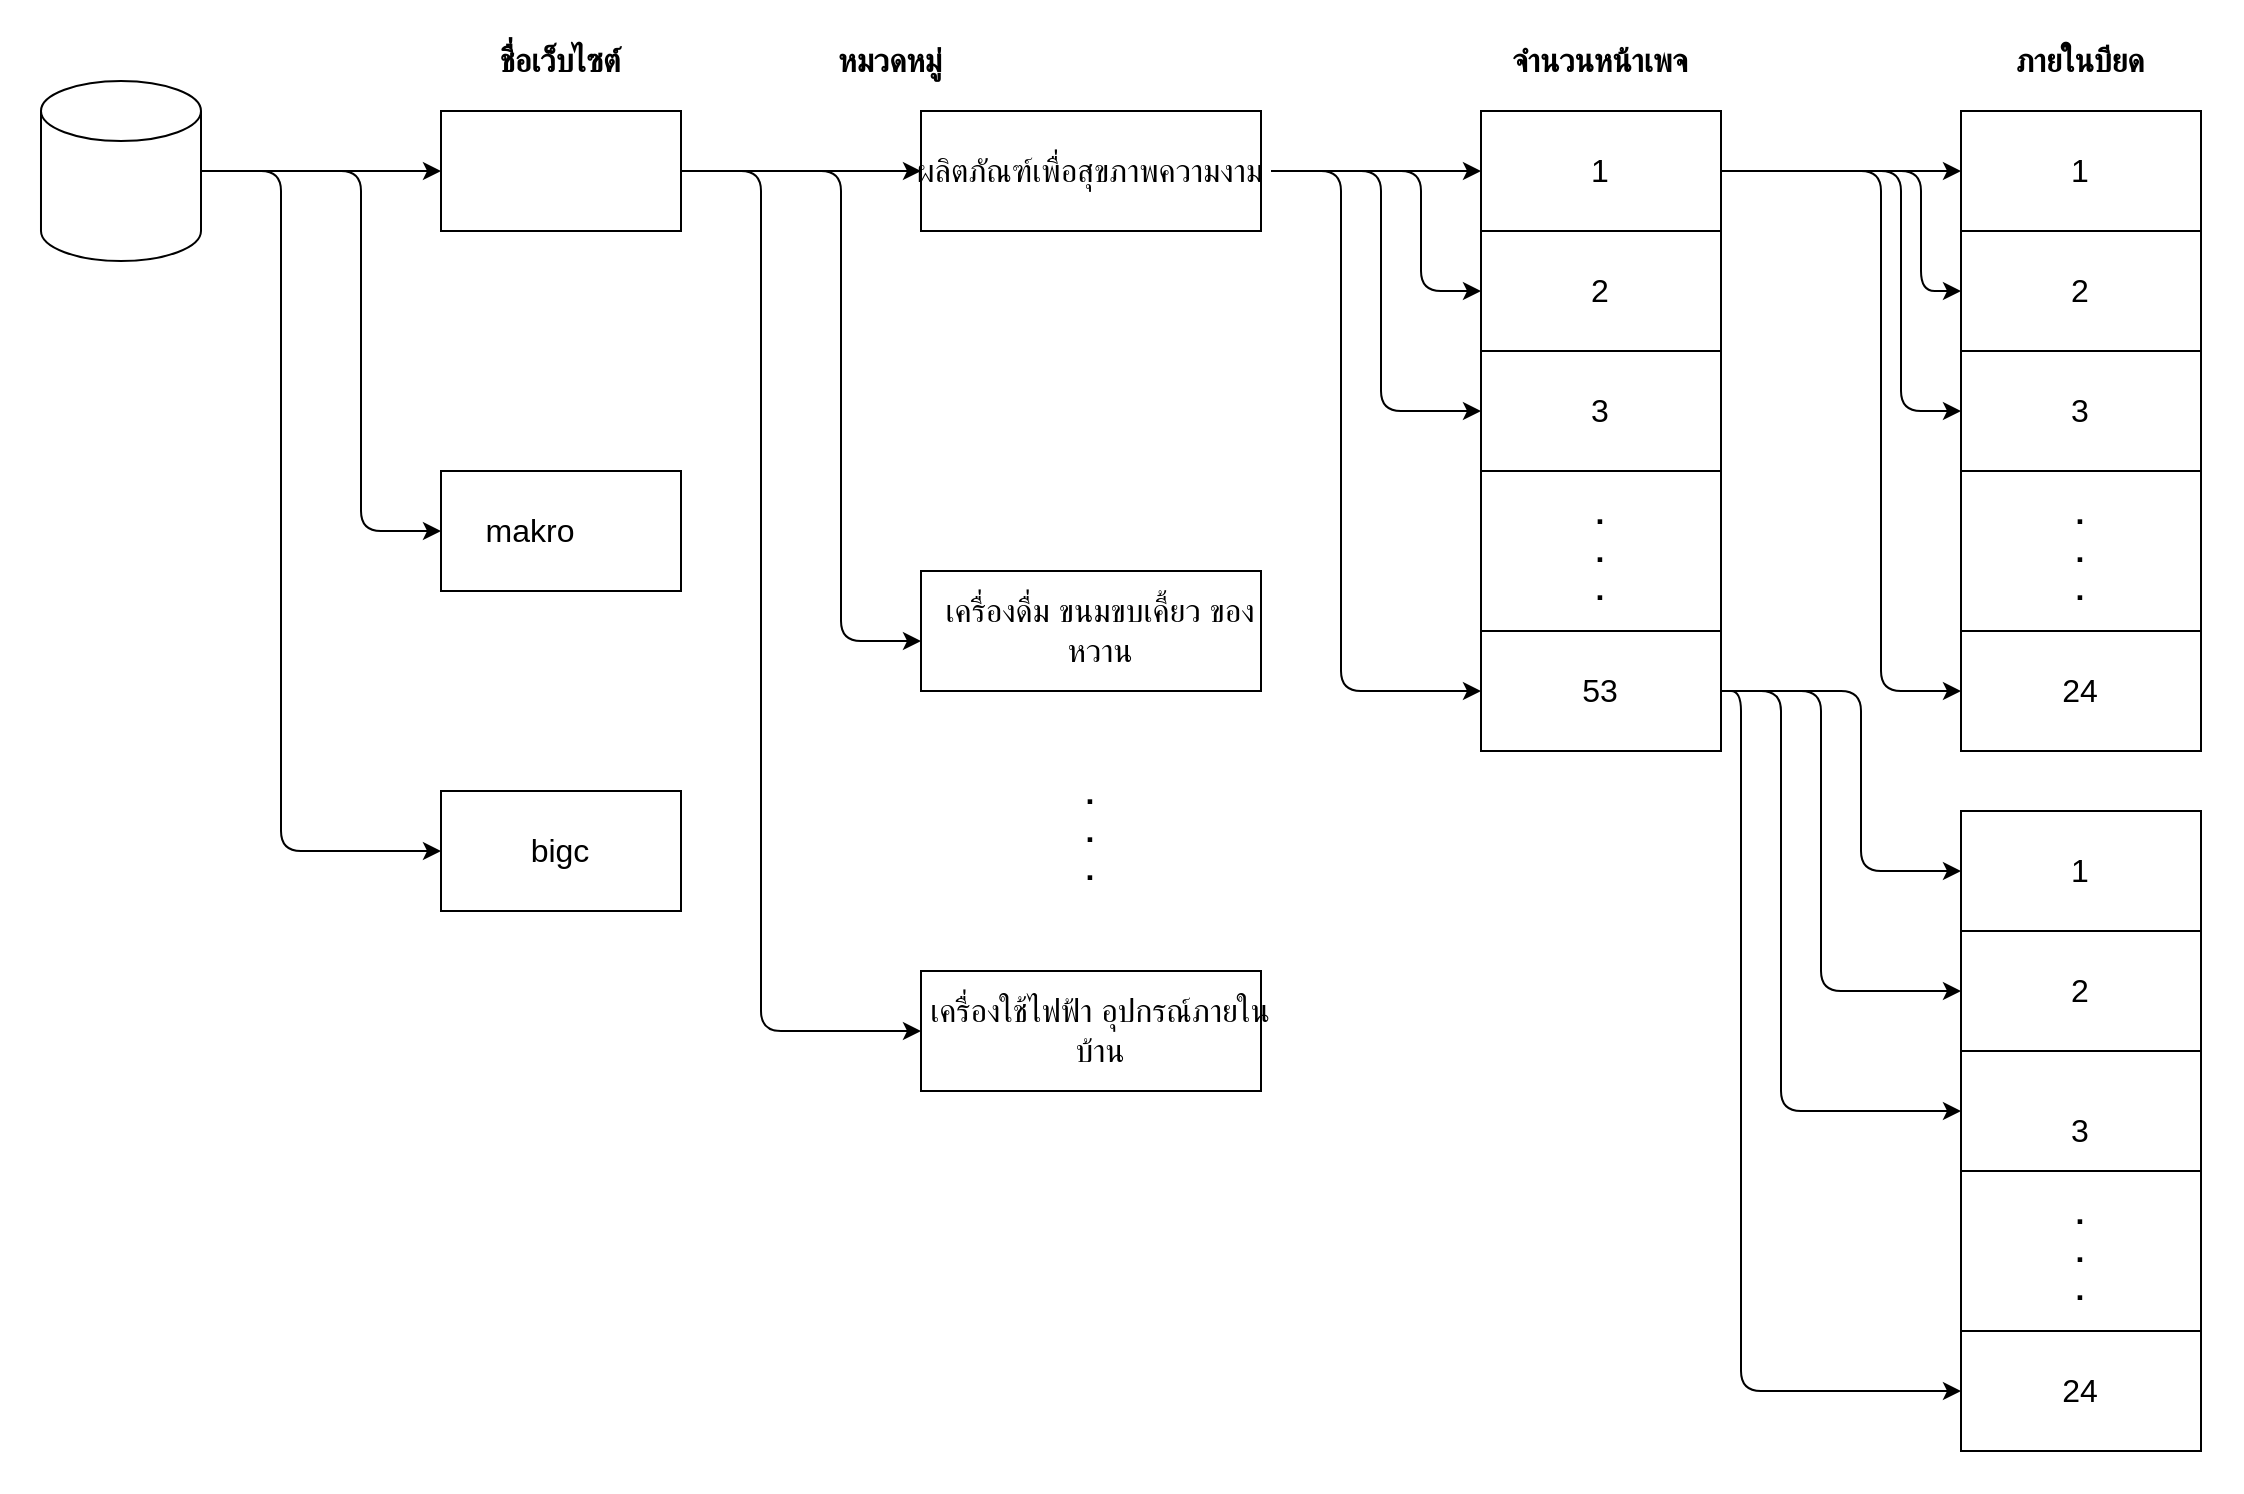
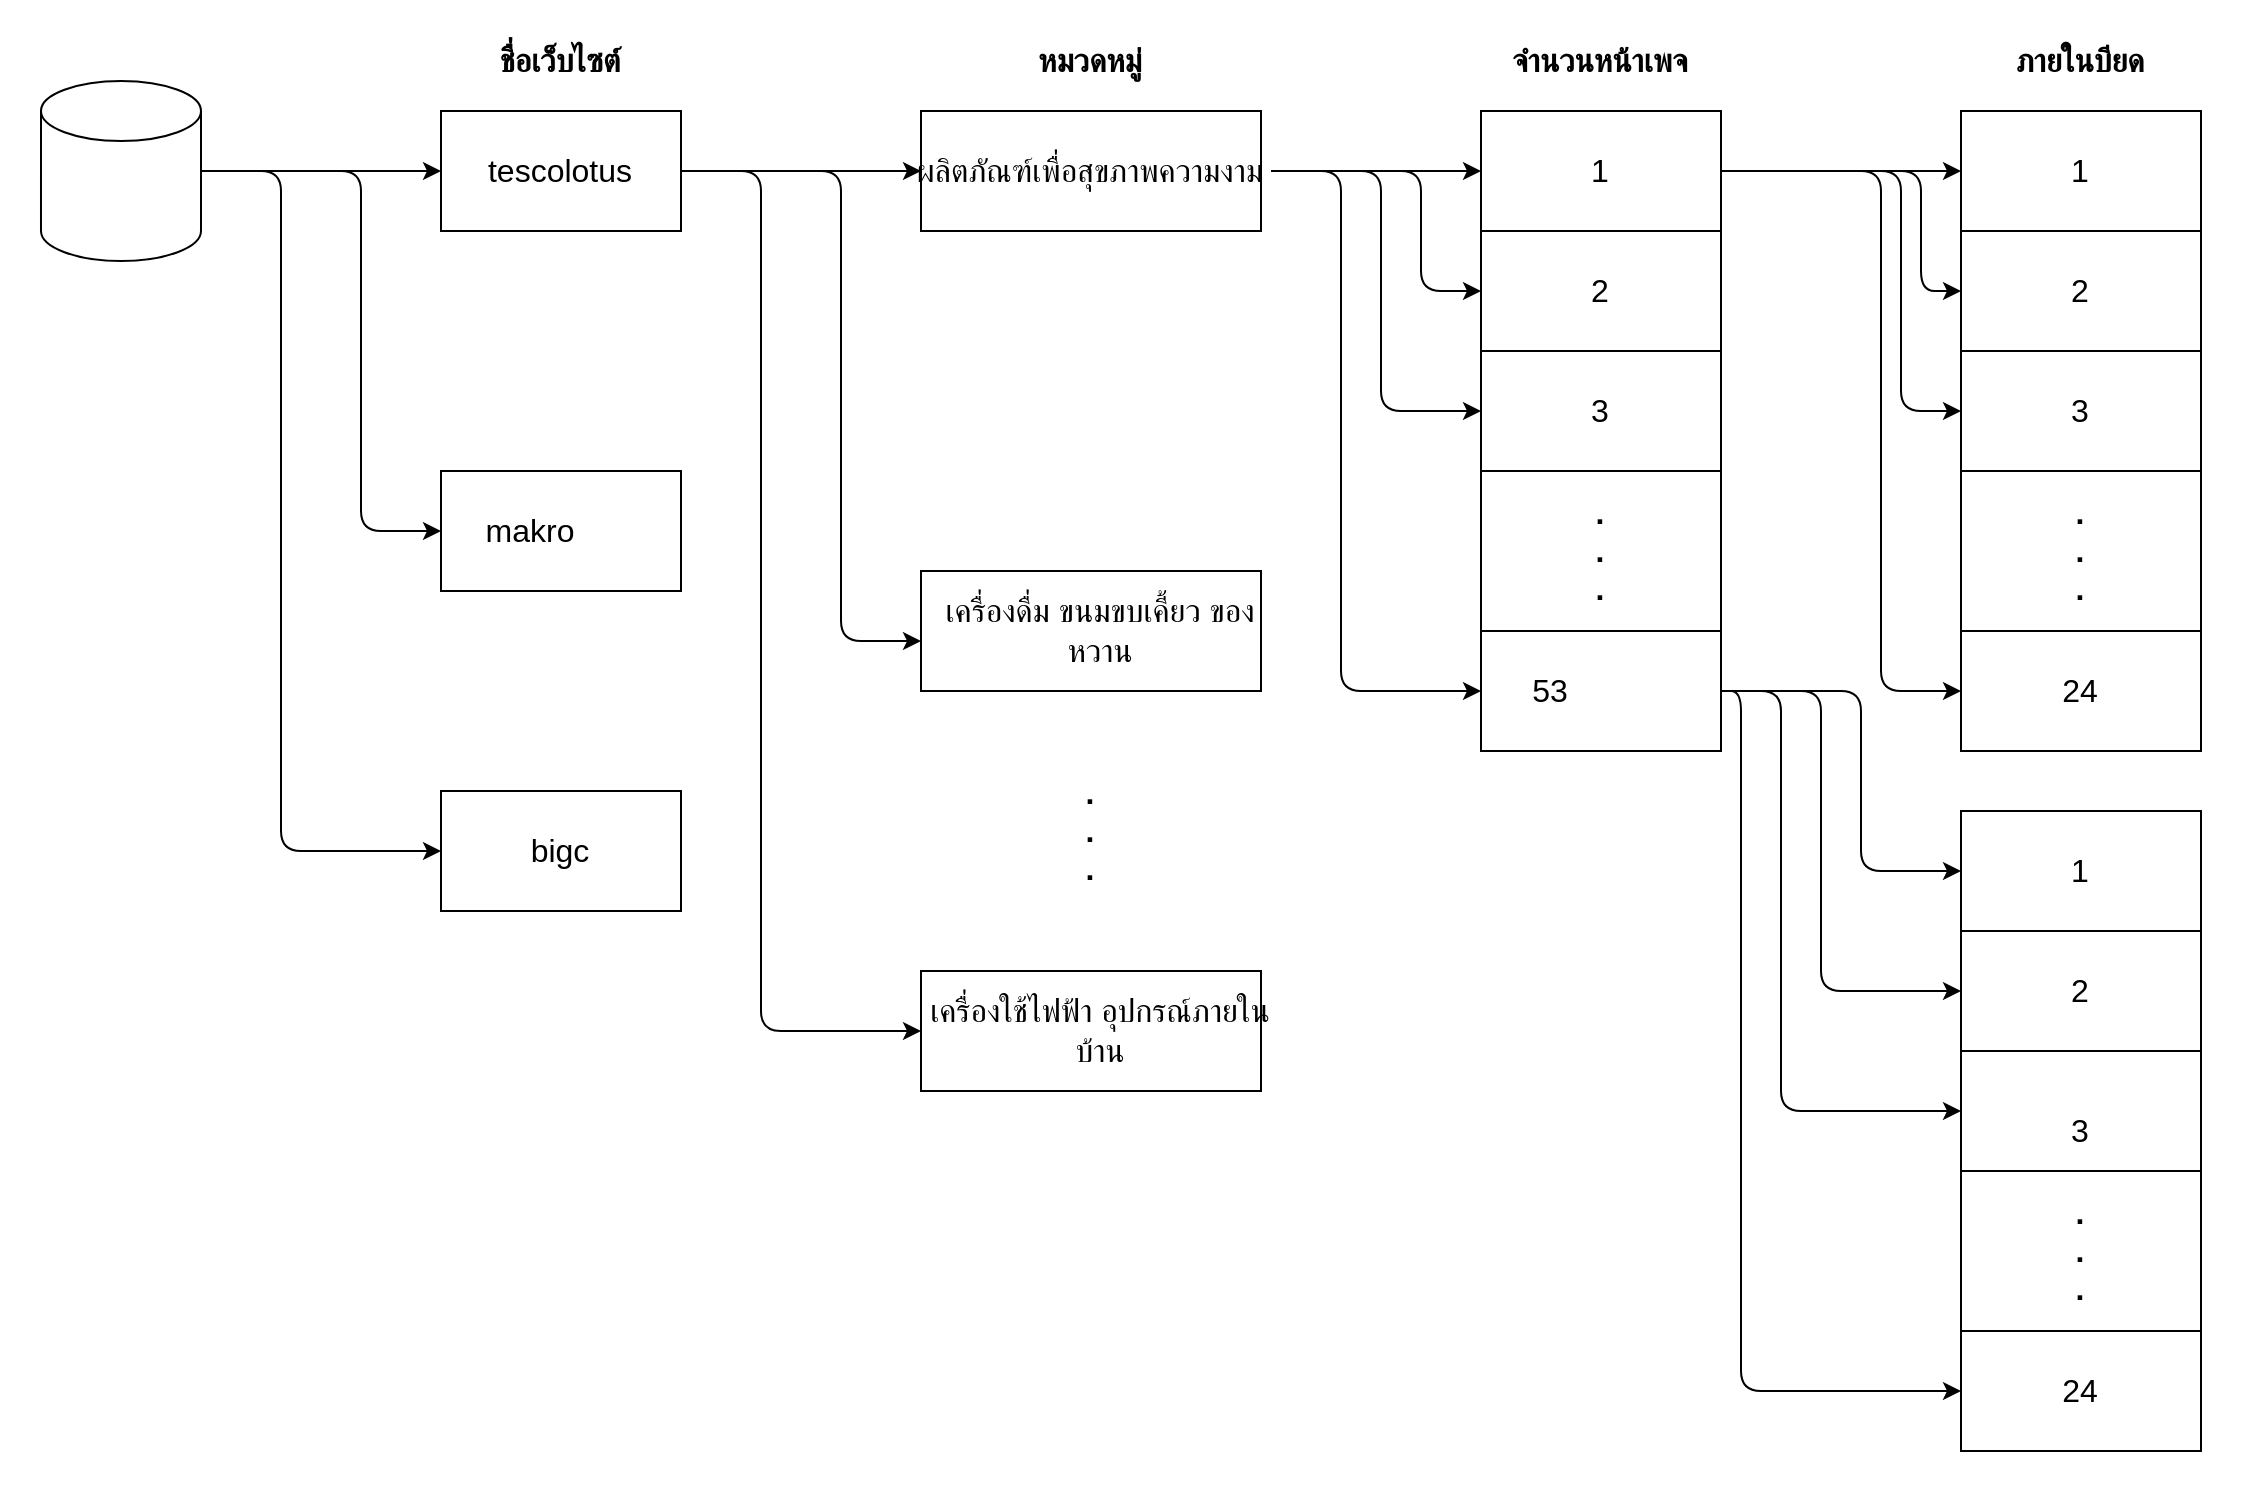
node "หมวดหมู่": moved (891, 61) -> (1091, 61)
node "tescolotus": added
node "53": moved (1601, 691) -> (1551, 691)
